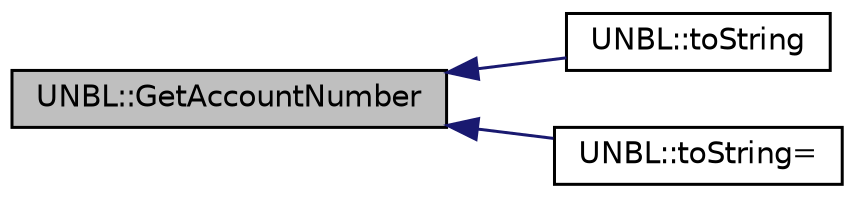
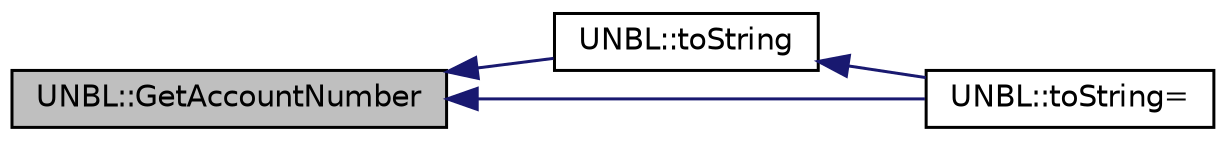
edge "UNBL::toString=" -> "UNBL::toString": added
